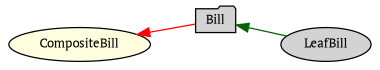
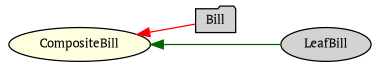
edge "LeafBill" -> "Bill": now "LeafBill" -> "CompositeBill"
